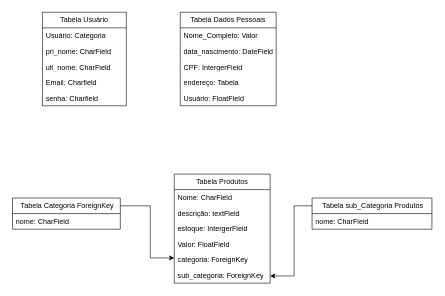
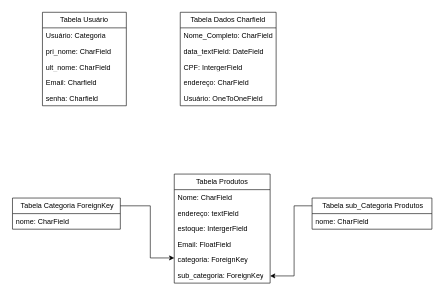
node "Tabela Dados Pessoais": label "Tabela Dados Pessoais" -> "Tabela Dados Charfield"
node "Nome_Completo: Valor": label "Nome_Completo: Valor" -> "Nome_Completo: CharField"
node "data_nascimento: DateField": label "data_nascimento: DateField" -> "data_textField: DateField"
node "endereço: Tabela": label "endereço: Tabela" -> "endereço: CharField"
node "Usuário: FloatField": label "Usuário: FloatField" -> "Usuário: OneToOneField"
node "descrição: textField": label "descrição: textField" -> "endereço: textField"
node "Valor: FloatField": label "Valor: FloatField" -> "Email: FloatField"
